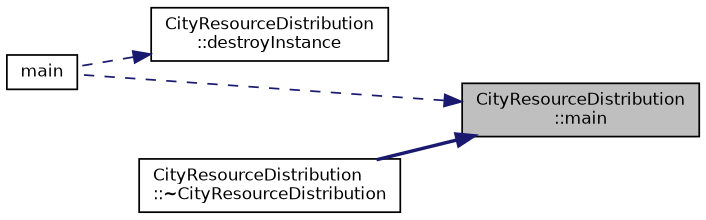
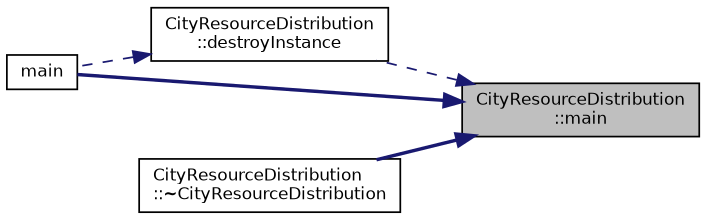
edge "CityResourceDistribution ::destroyInstance" -> "CityResourceDistribution ::main": added
edge "main" -> "CityResourceDistribution ::main": style dashed -> bold
